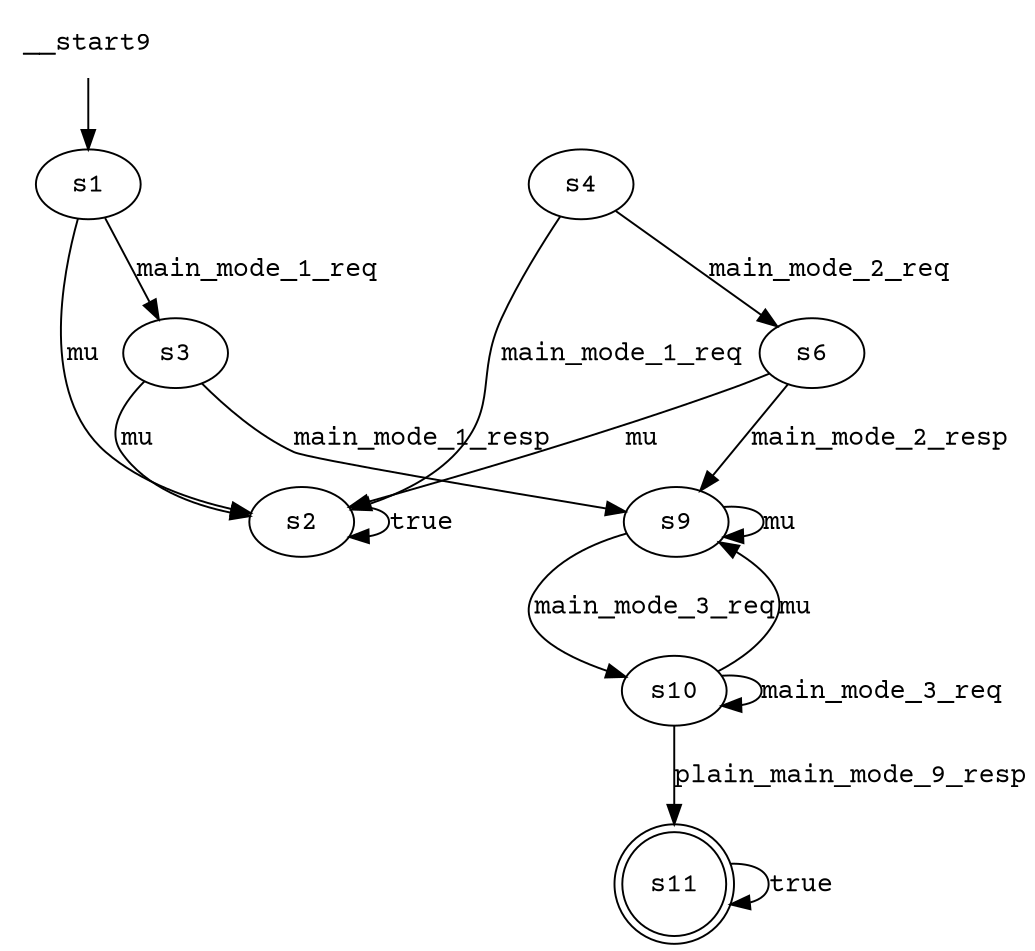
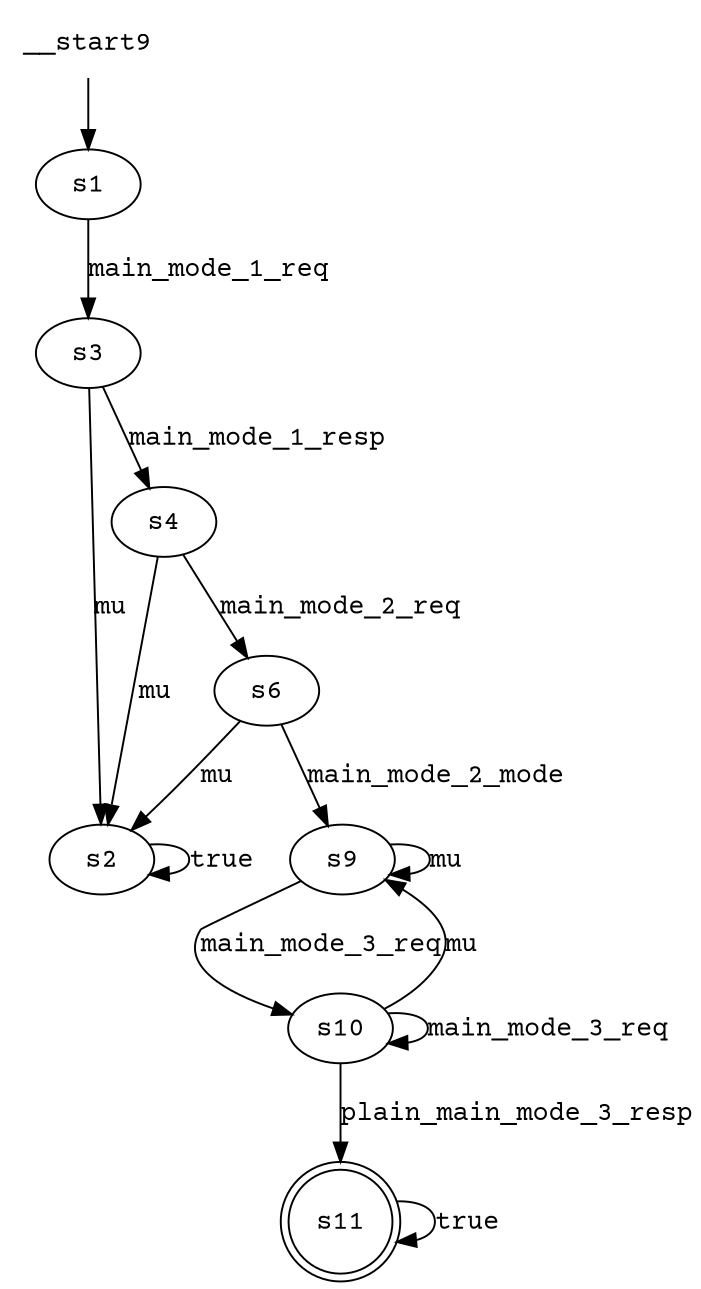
edge "s4" -> "s2": label "main_mode_1_req" -> "mu"
edge "s1" -> "s2": removed, label "mu"
edge "s6" -> "s9": label "main_mode_2_resp" -> "main_mode_2_mode"
edge "s3" -> "s9": now "s3" -> "s4"
edge "s10" -> "s11": label "plain_main_mode_9_resp" -> "plain_main_mode_3_resp"
